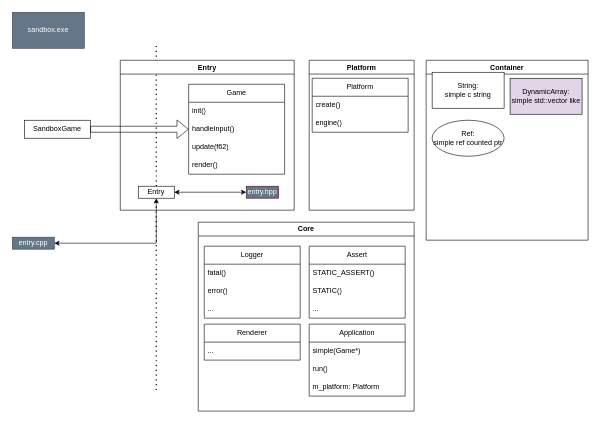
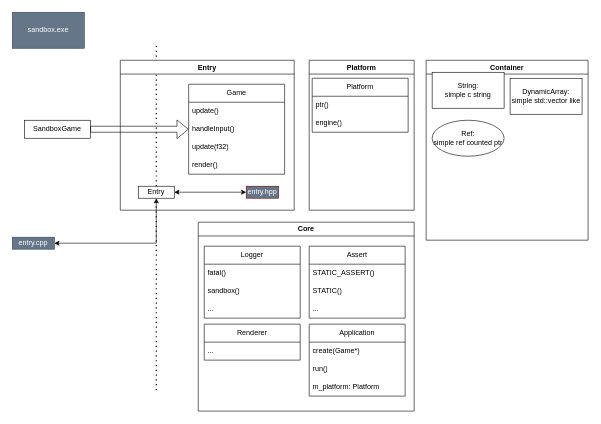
node "DynamicArray: simple std::vector like": fillcolor #e1d5e7 -> #ffffff
node "create()": label "create()" -> "ptr()"
node "init()": label "init()" -> "update()"
node "update(f62)": label "update(f62)" -> "update(f32)"
node "error()": label "error()" -> "sandbox()"
node "simple(Game*)": label "simple(Game*)" -> "create(Game*)"
